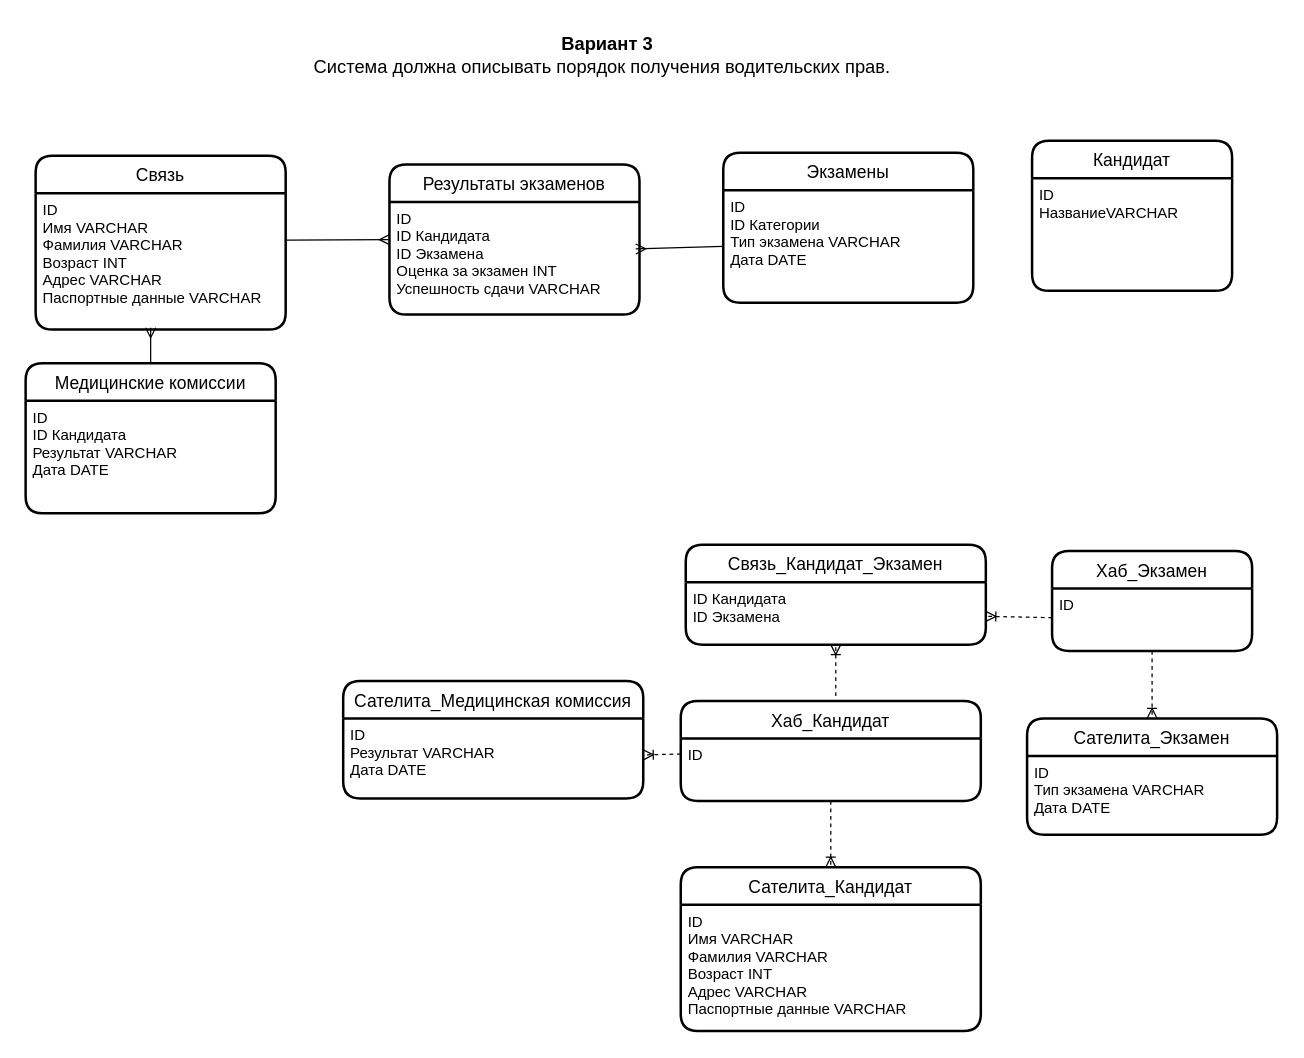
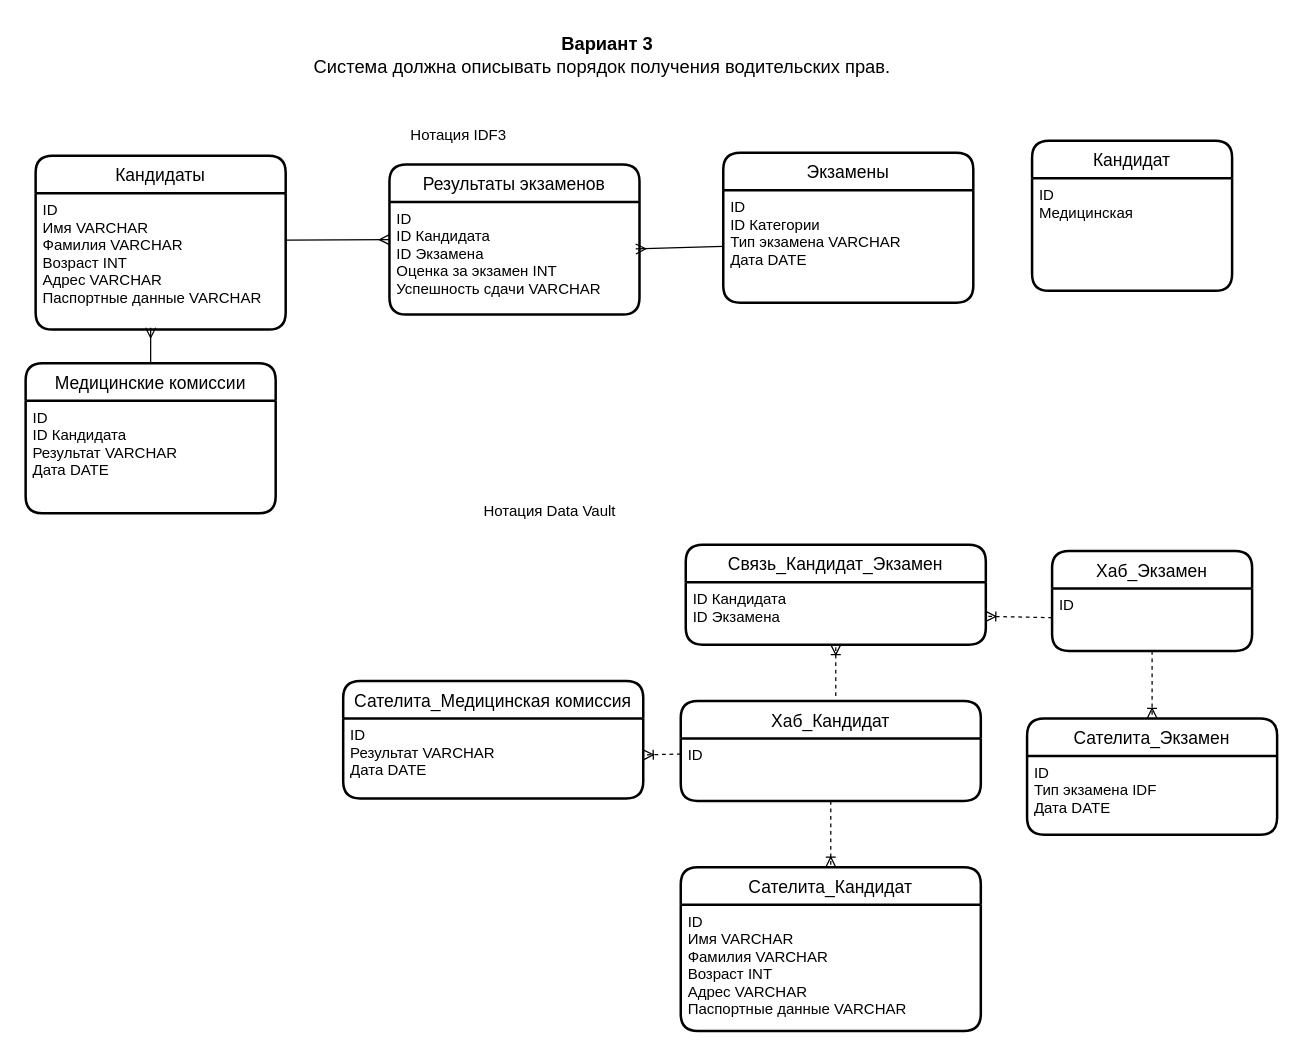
node "Нотация IDF3": added
node "Связь": label "Связь" -> "Кандидаты"
node "ID НазваниеVARCHAR": label "ID НазваниеVARCHAR" -> "ID Медицинская"
node "Нотация Data Vault": added
node "ID Тип экзамена VARCHAR Дата DATE": label "ID Тип экзамена VARCHAR Дата DATE" -> "ID Тип экзамена IDF Дата DATE"
